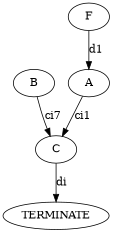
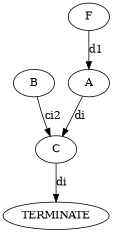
edge "B" -> "C": label "ci7" -> "ci2"
edge "A" -> "C": label "ci1" -> "di"
